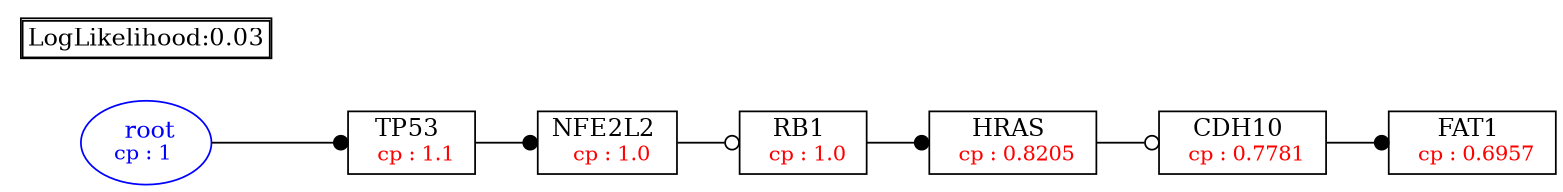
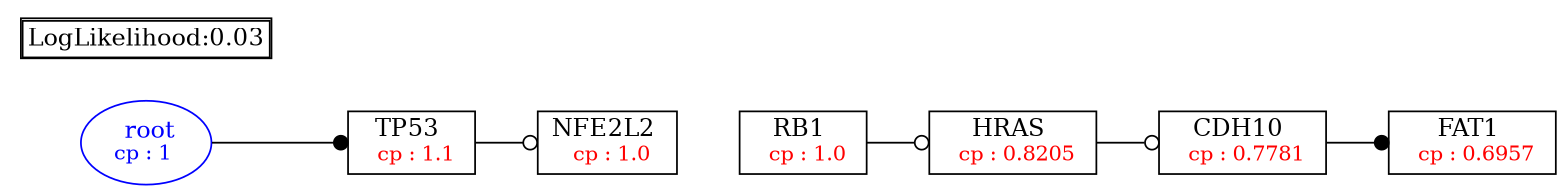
edge "TP53" -> "NFE2L2": arrowhead dot -> odot
edge "NFE2L2" -> "RB1": removed
edge "RB1" -> "HRAS": arrowhead dot -> odot
